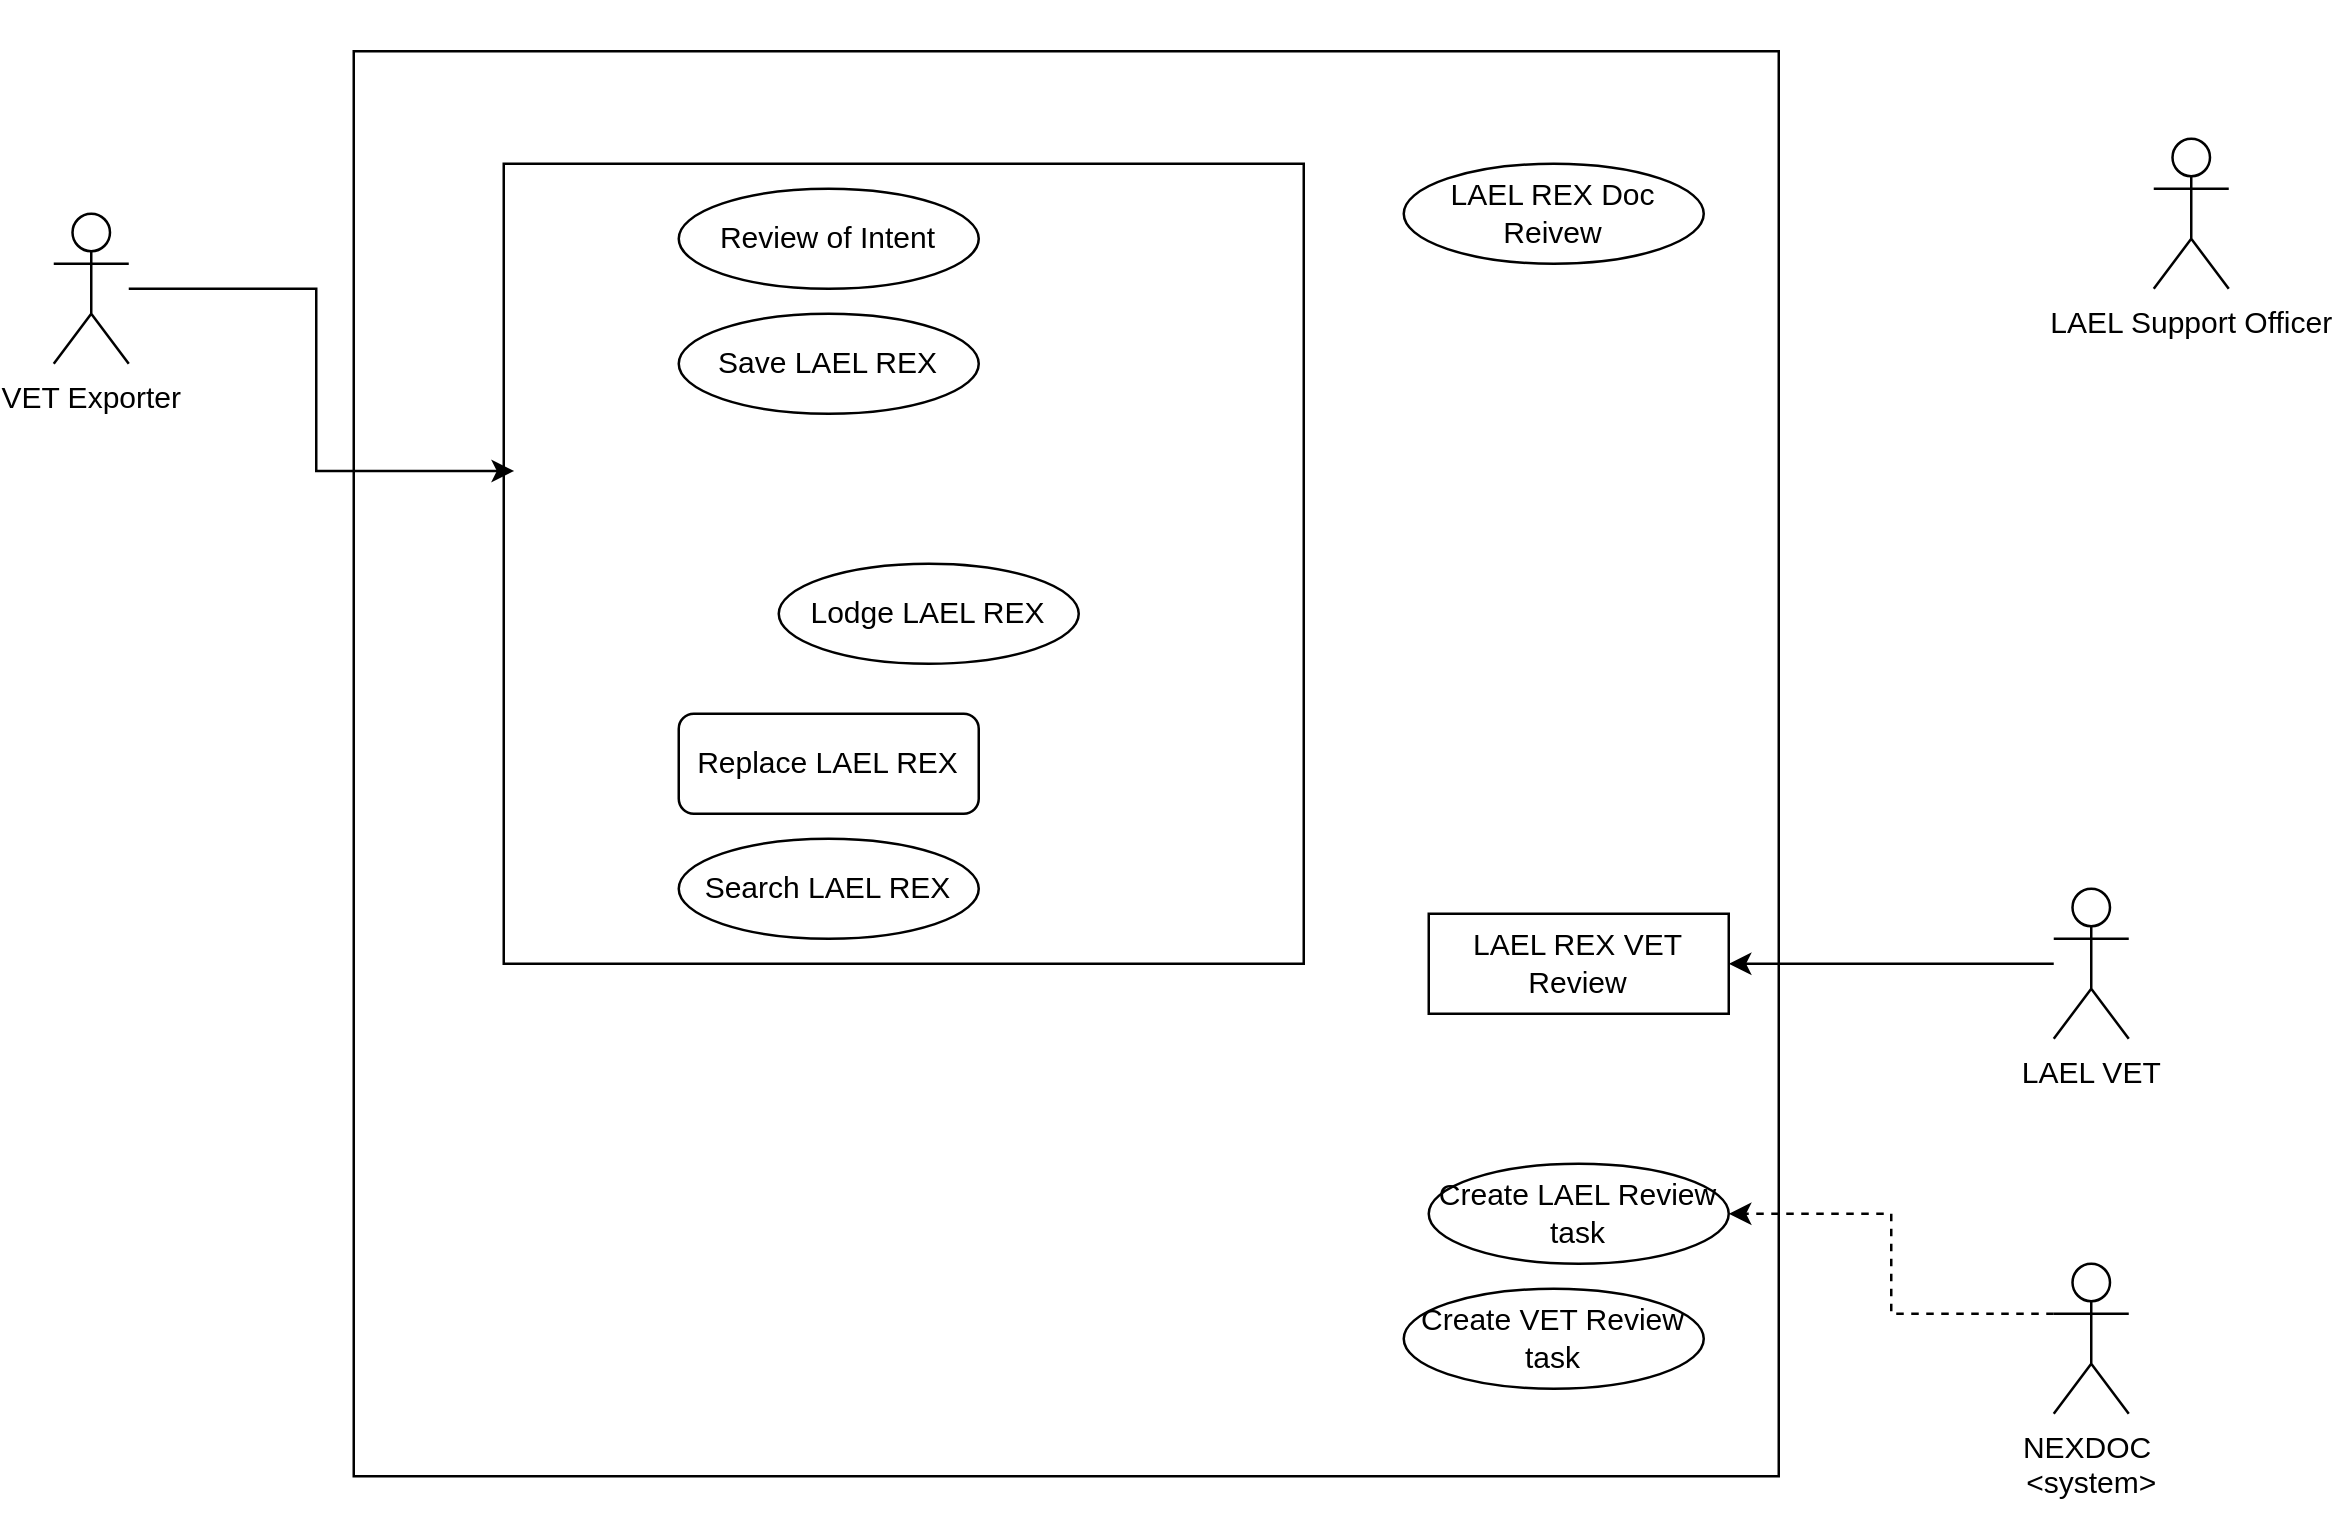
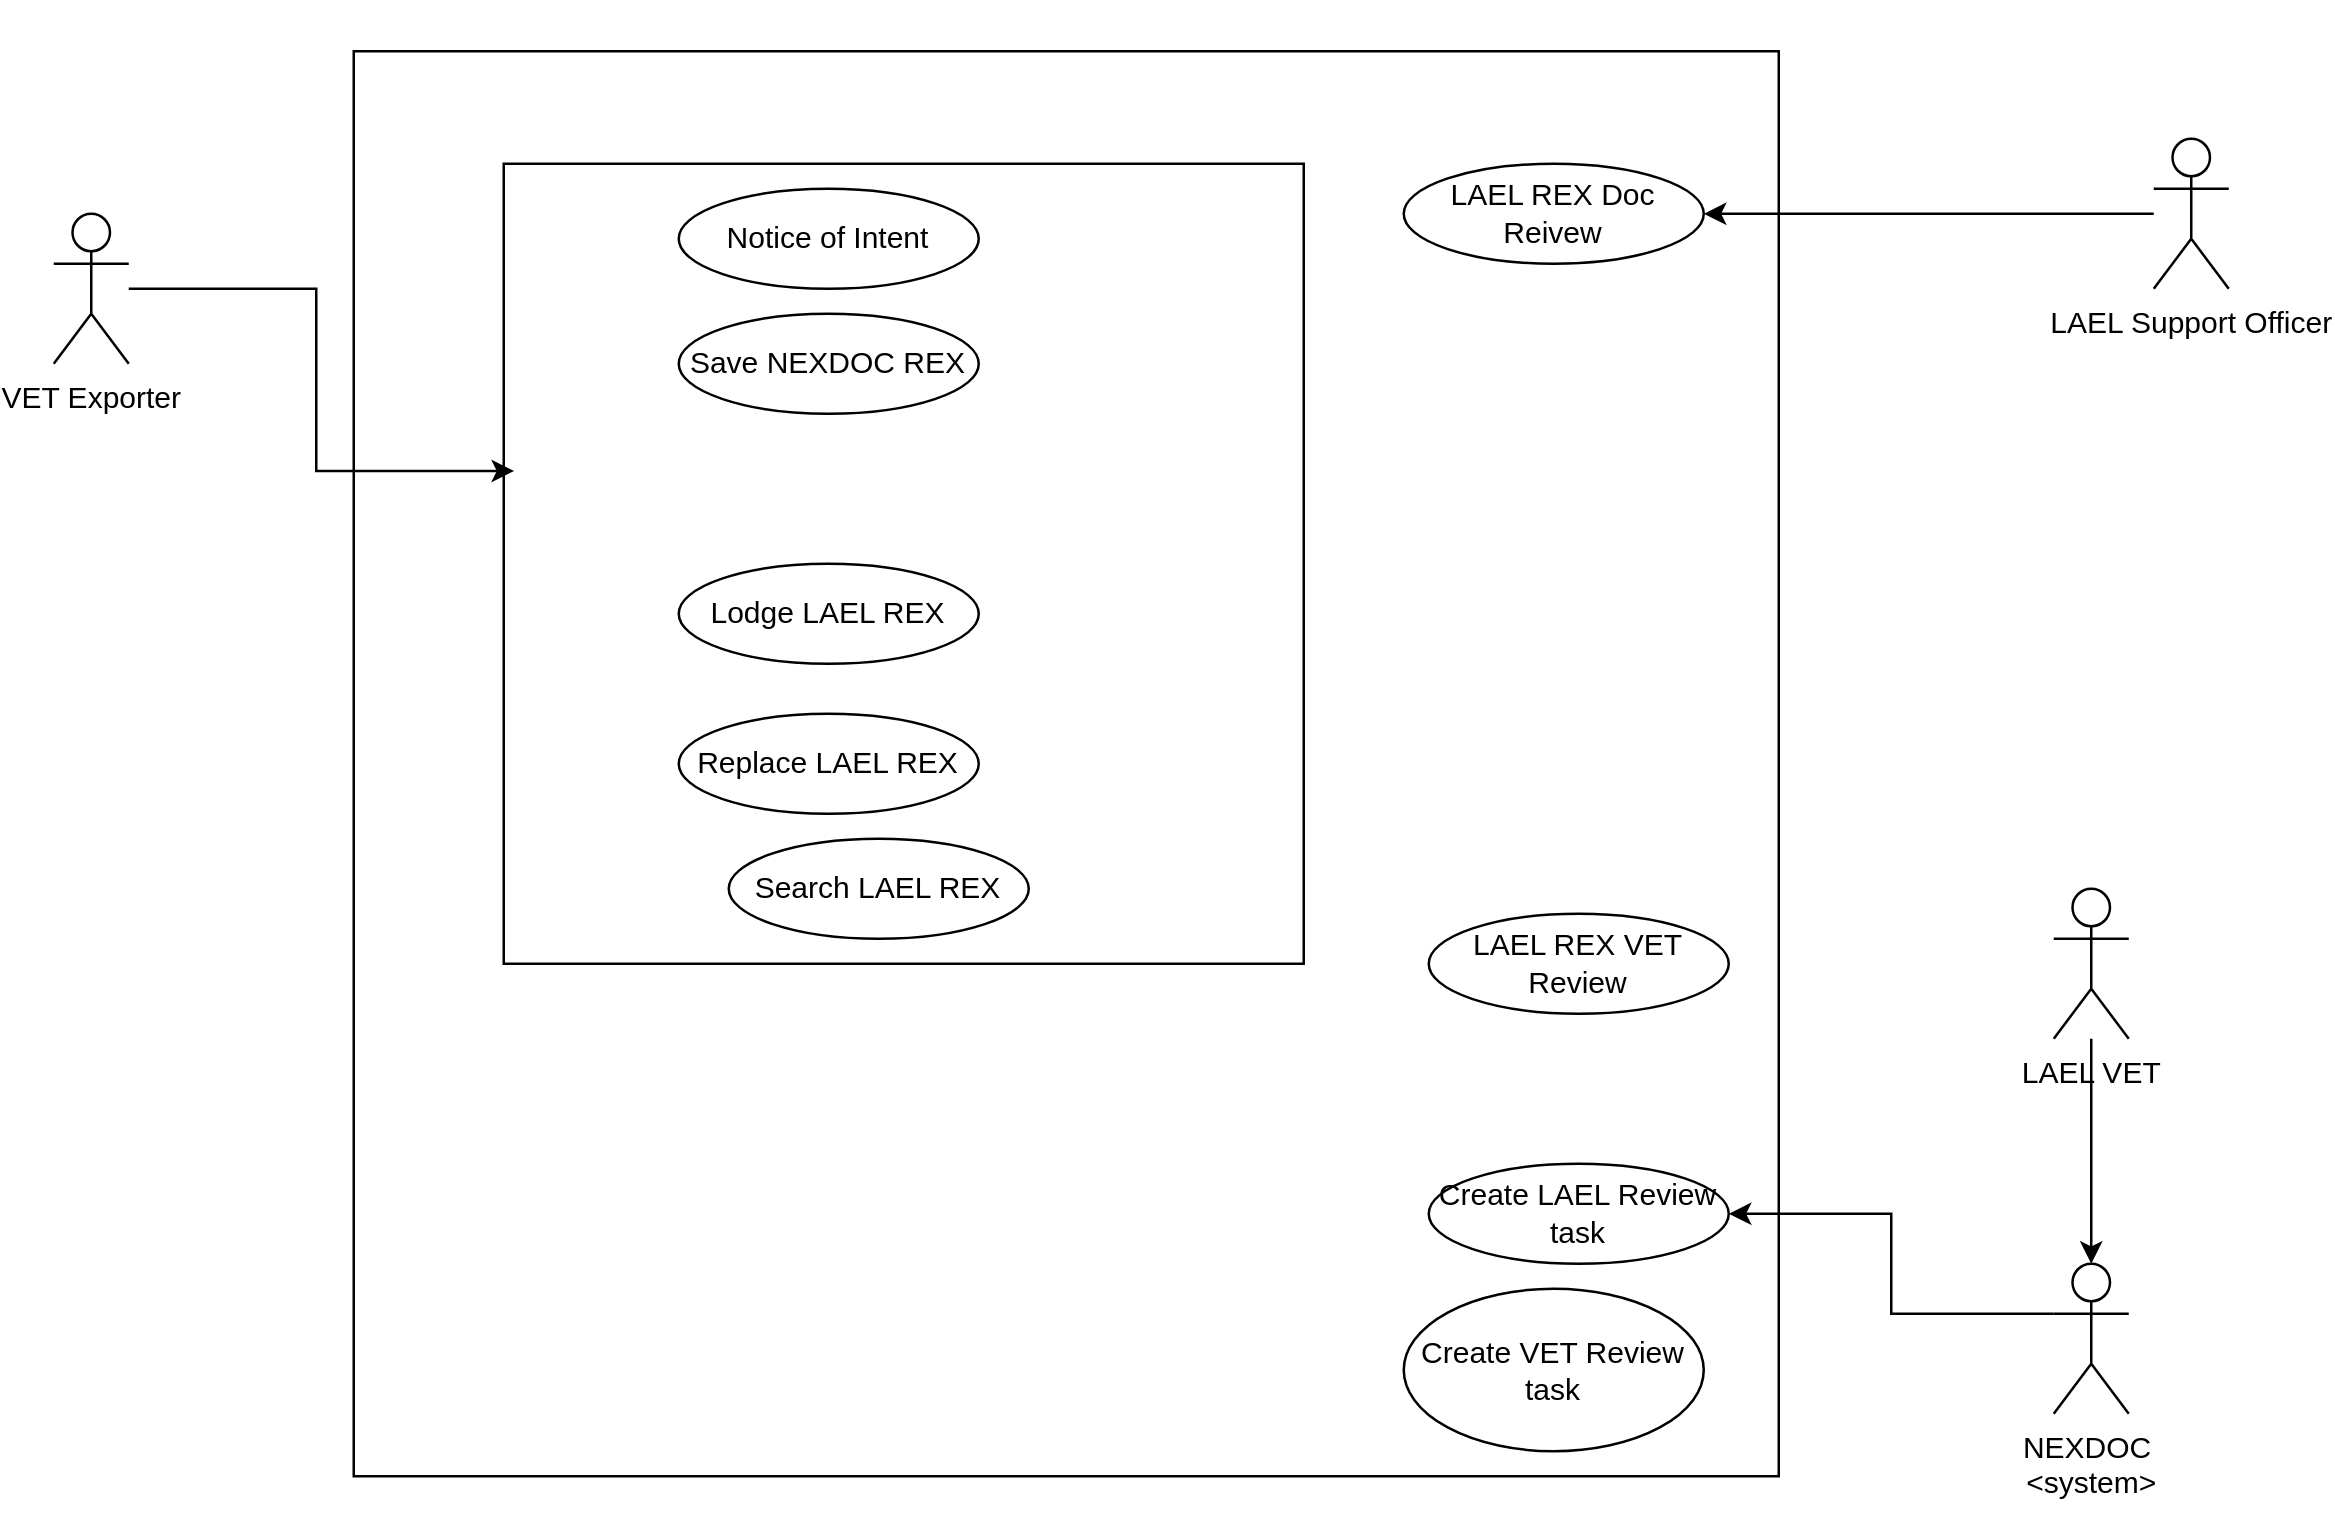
edge "LAEL Support Officer" -> "LAEL REX Doc Reivew": added
node "Review of Intent": label "Review of Intent" -> "Notice of Intent"
node "Save LAEL REX": label "Save LAEL REX" -> "Save NEXDOC REX"
node "Lodge LAEL REX": moved (929, 614) -> (829, 614)
node "Replace LAEL REX": shape rounded rectangle -> ellipse
node "Search LAEL REX": moved (829, 889) -> (879, 889)
node "LAEL REX VET Review": shape rectangle -> ellipse
edge "LAEL VET" -> "LAEL REX VET Review": now "LAEL VET" -> "NEXDOC <system>"
edge "NEXDOC <system>" -> "Create LAEL Review task": style dashed -> solid
node "Create VET Review task": size 300x100 -> 300x163
